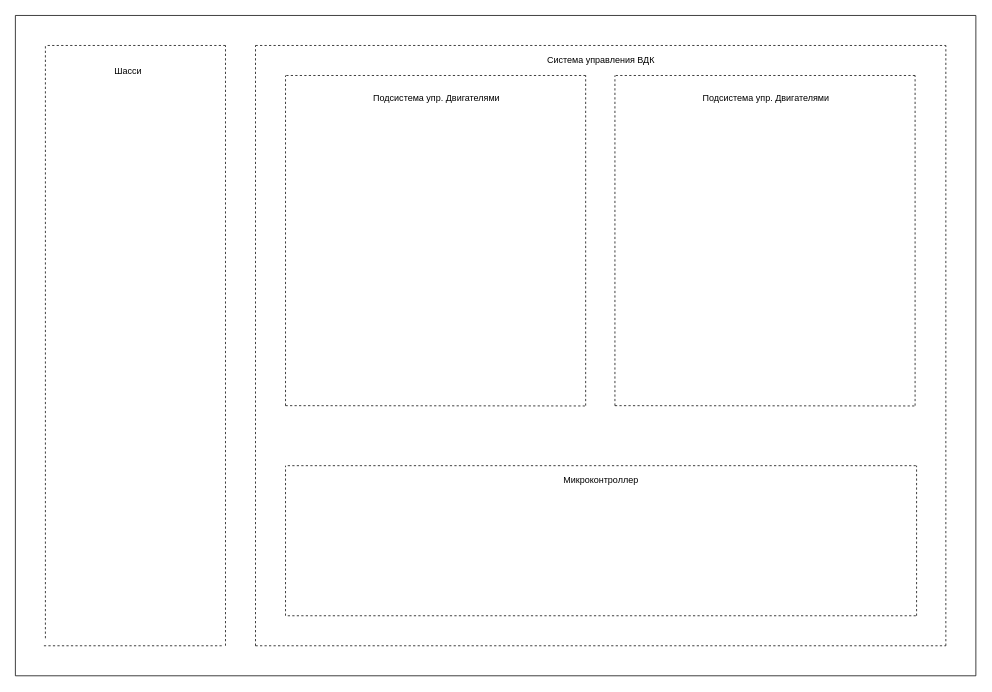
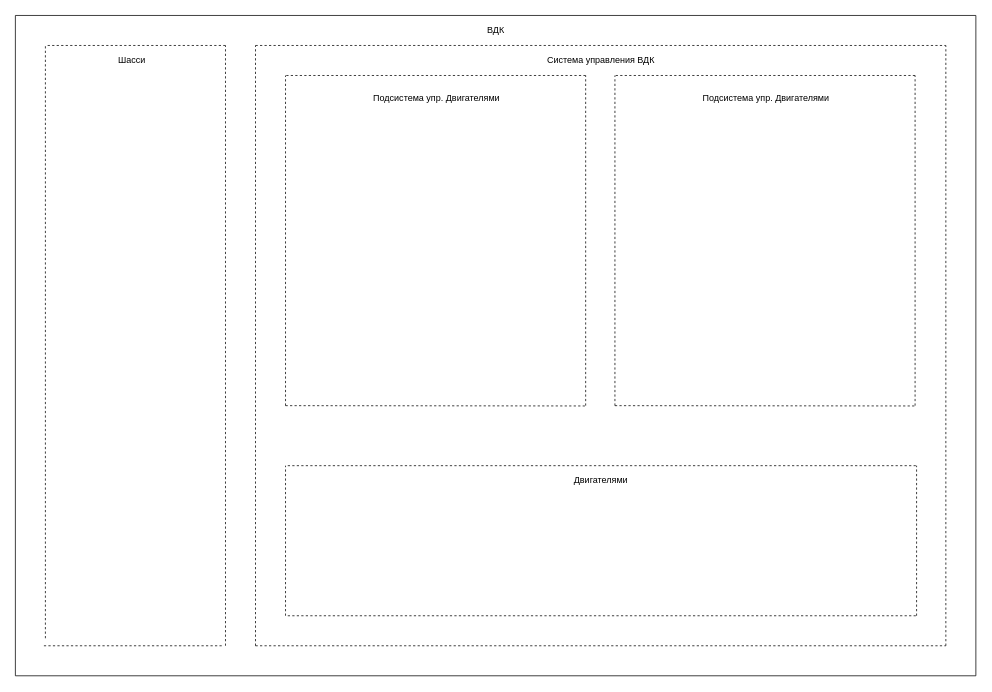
node "ВДК": added
node "Шасси": moved (128, 72) -> (132, 60)
node "Микроконтроллер": label "Микроконтроллер" -> "Двигателями"
